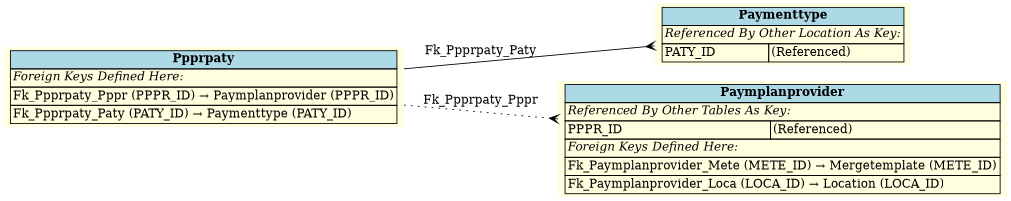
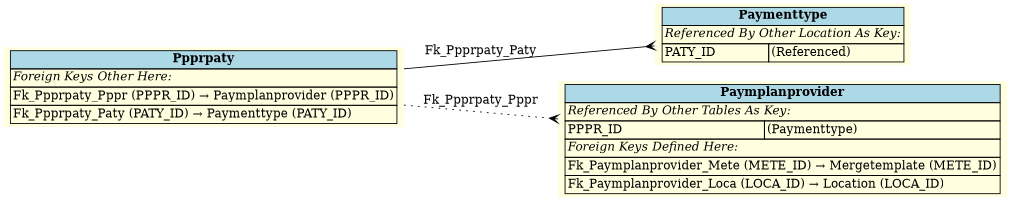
node "Ppprpaty": text "Foreign Keys Defined Here:" -> "Foreign Keys Other Here:"
node "Paymplanprovider": text "(Referenced)" -> "(Paymenttype)"
